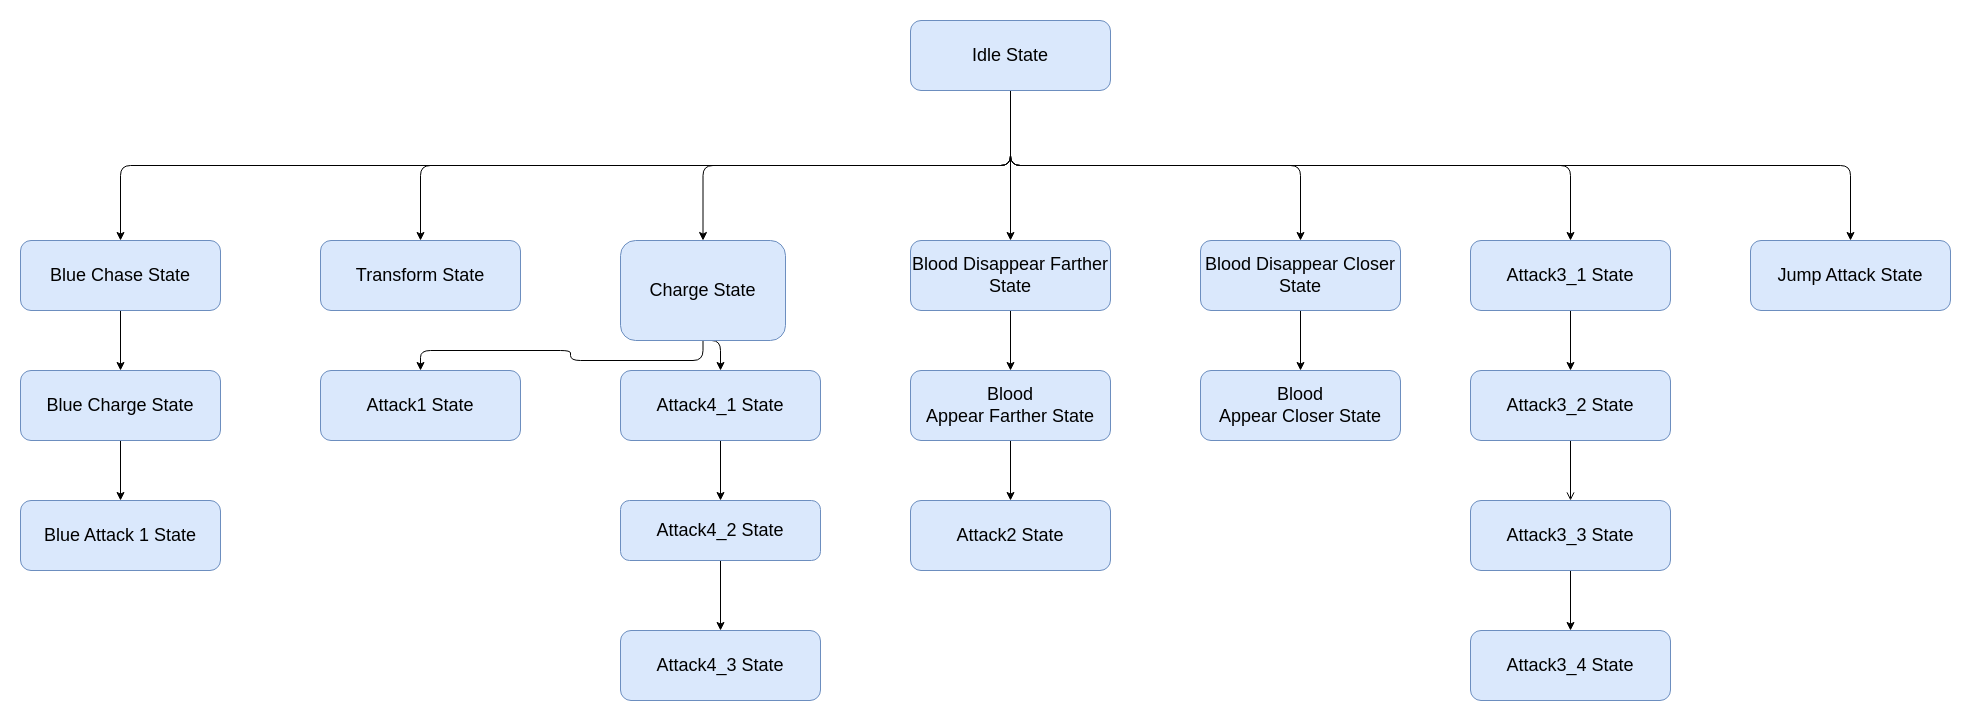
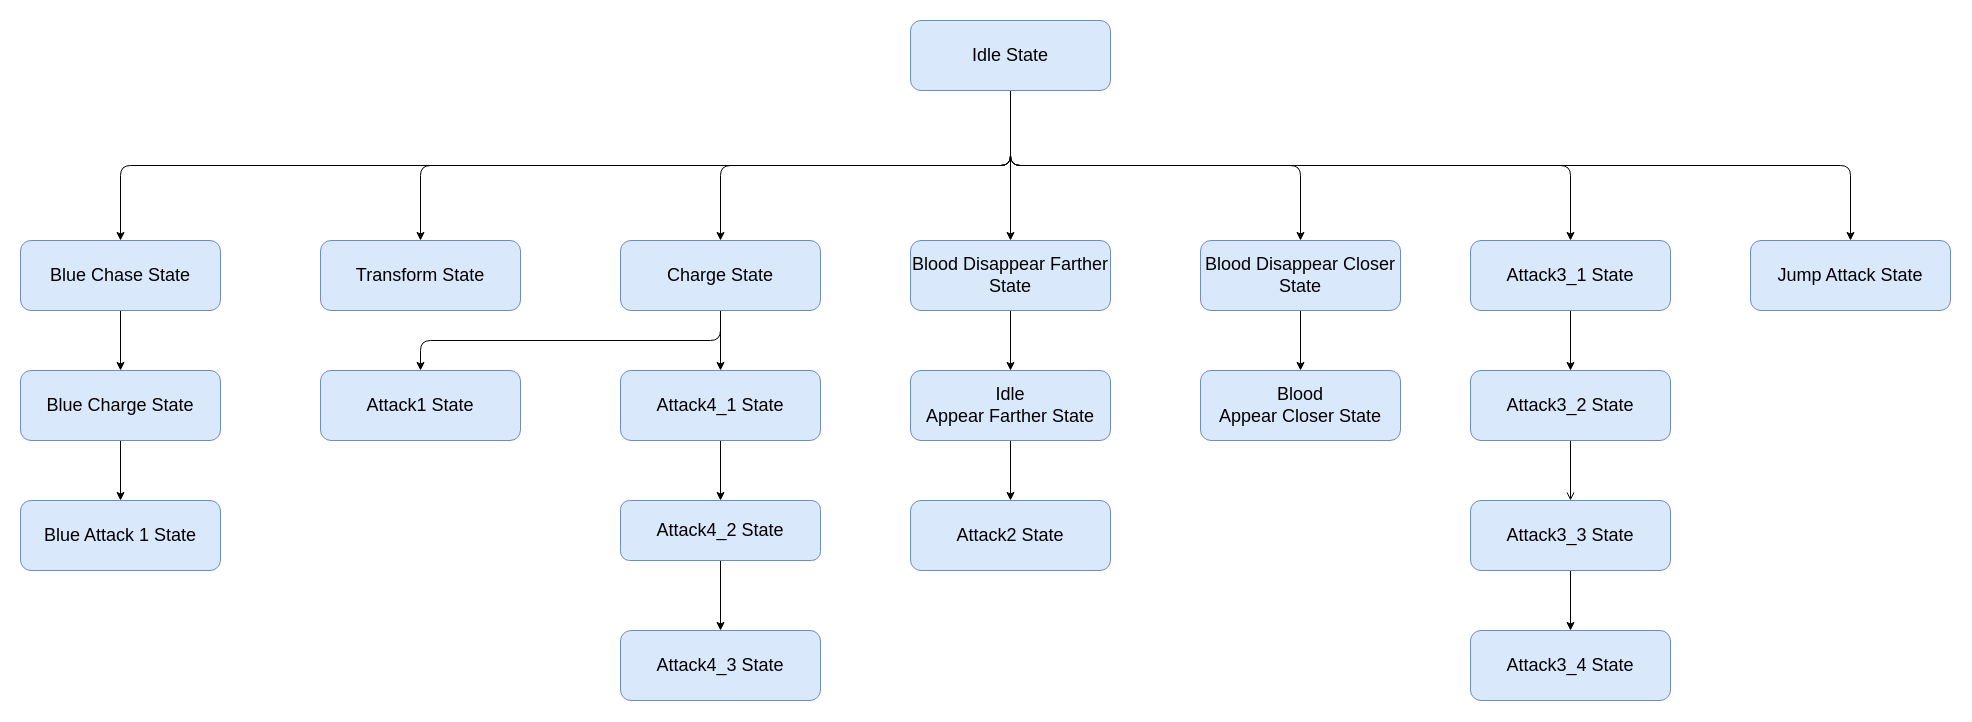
node "Charge State": size 165x100 -> 200x70
node "Blood Appear Farther State": label "Blood Appear Farther State" -> "Idle Appear Farther State"
